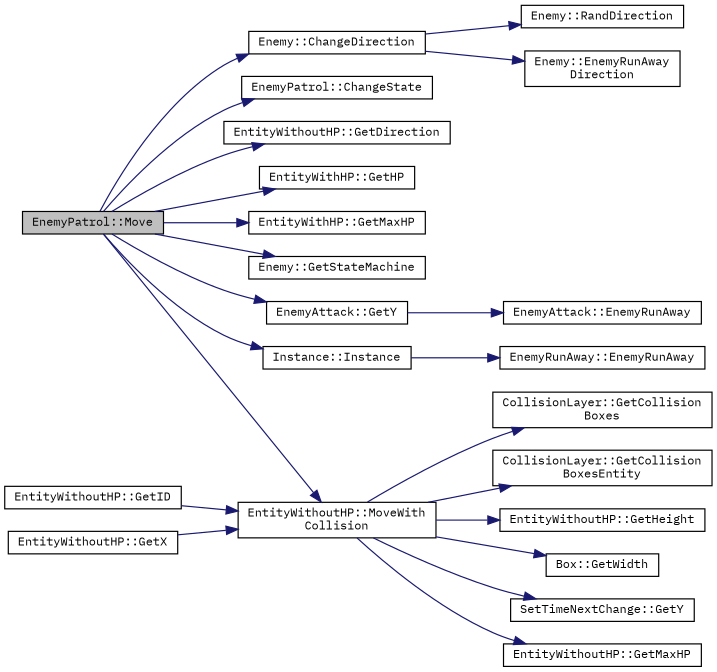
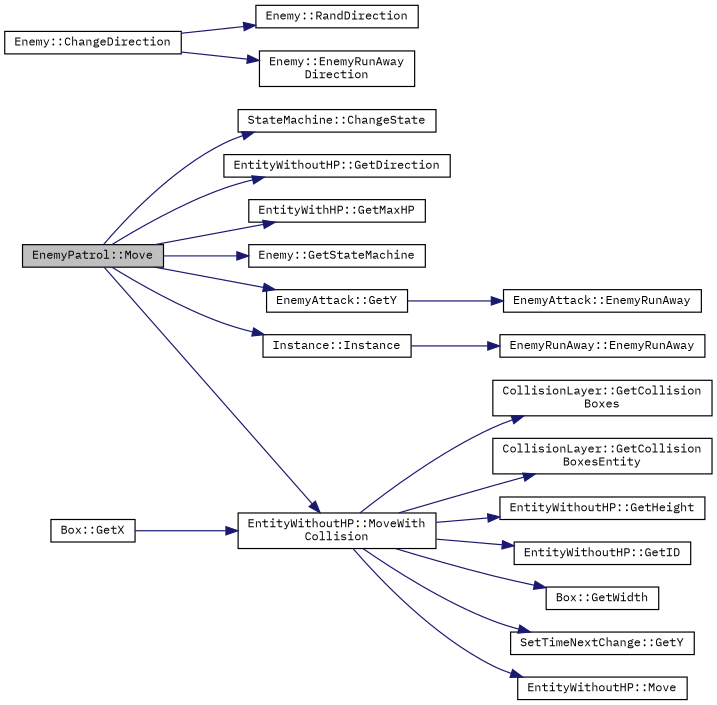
node "EnemyPatrol::ChangeState": label "EnemyPatrol::ChangeState" -> "StateMachine::ChangeState"
edge "EnemyPatrol::Move" -> "Enemy::ChangeDirection": removed
node "EntityWithHP::GetHP": removed
edge "EntityWithoutHP::GetID" -> "EntityWithoutHP::MoveWith Collision": reversed
node "EntityWithoutHP::GetX": label "EntityWithoutHP::GetX" -> "Box::GetX"
node "EntityWithoutHP::GetMaxHP": label "EntityWithoutHP::GetMaxHP" -> "EntityWithoutHP::Move"
